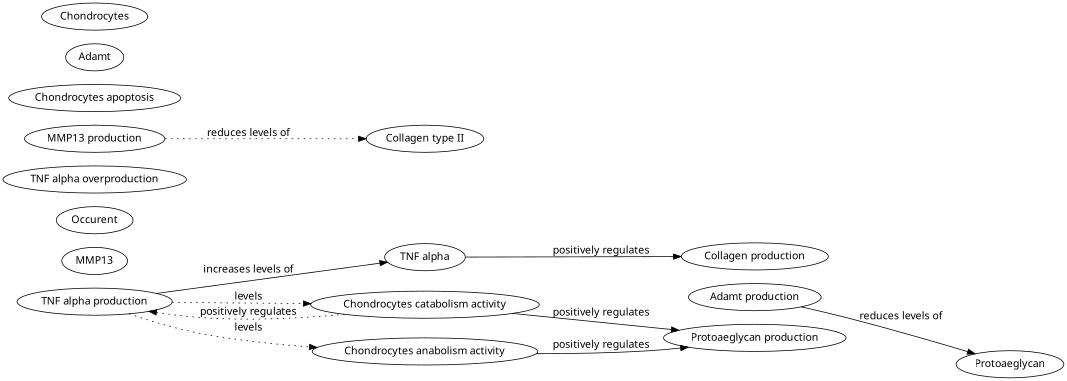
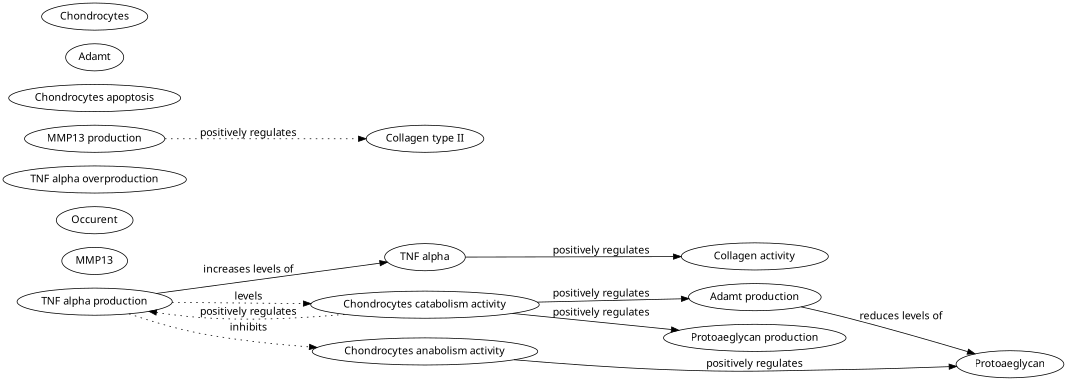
edge "MMP13 production" -> "Collagen type II": label "reduces levels of" -> "positively regulates"
node "Collagen production": label "Collagen production" -> "Collagen activity"
edge "Chondrocytes catabolism activity" -> "Adamt production": added, label "positively regulates"
edge "TNF alpha production" -> "Chondrocytes anabolism activity": label "levels" -> "inhibits"
edge "Chondrocytes anabolism activity" -> "Protoaeglycan production": now "Chondrocytes anabolism activity" -> "Protoaeglycan"
